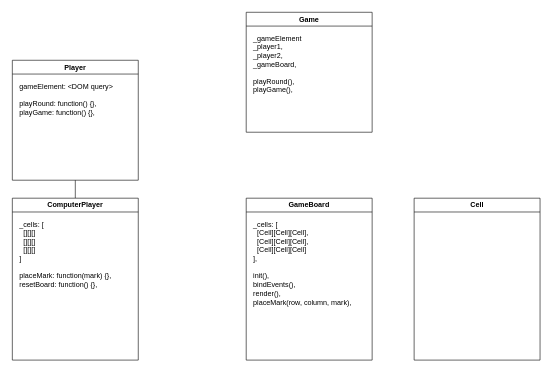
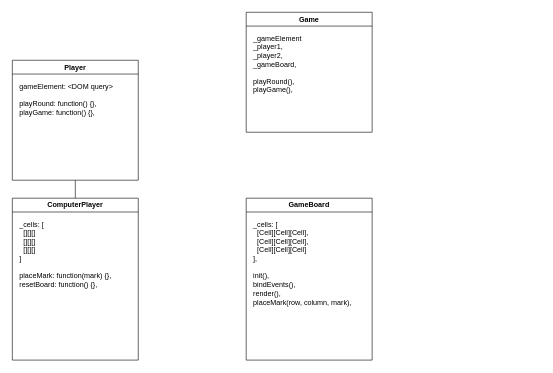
node "Cell": removed
